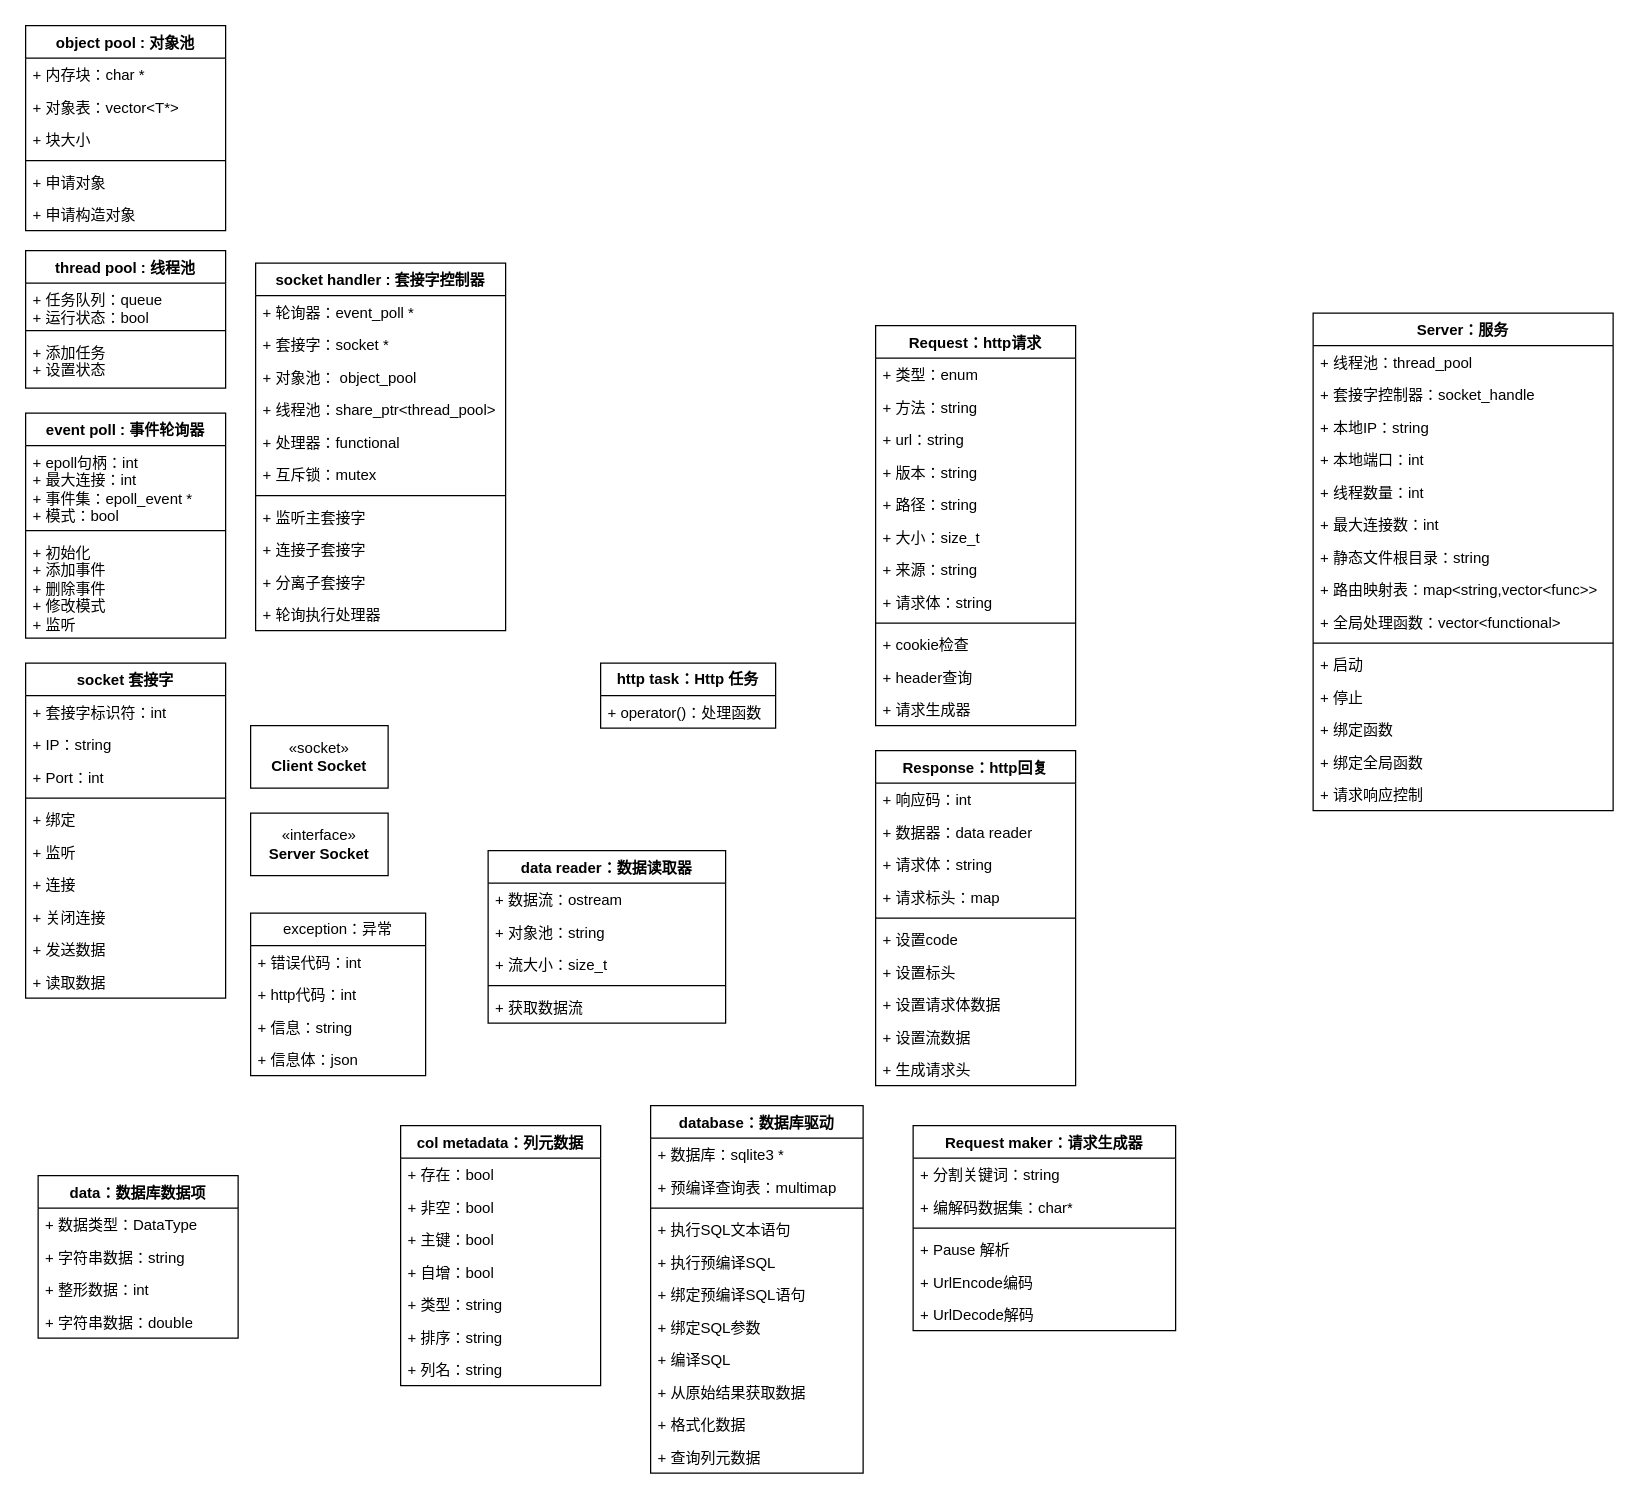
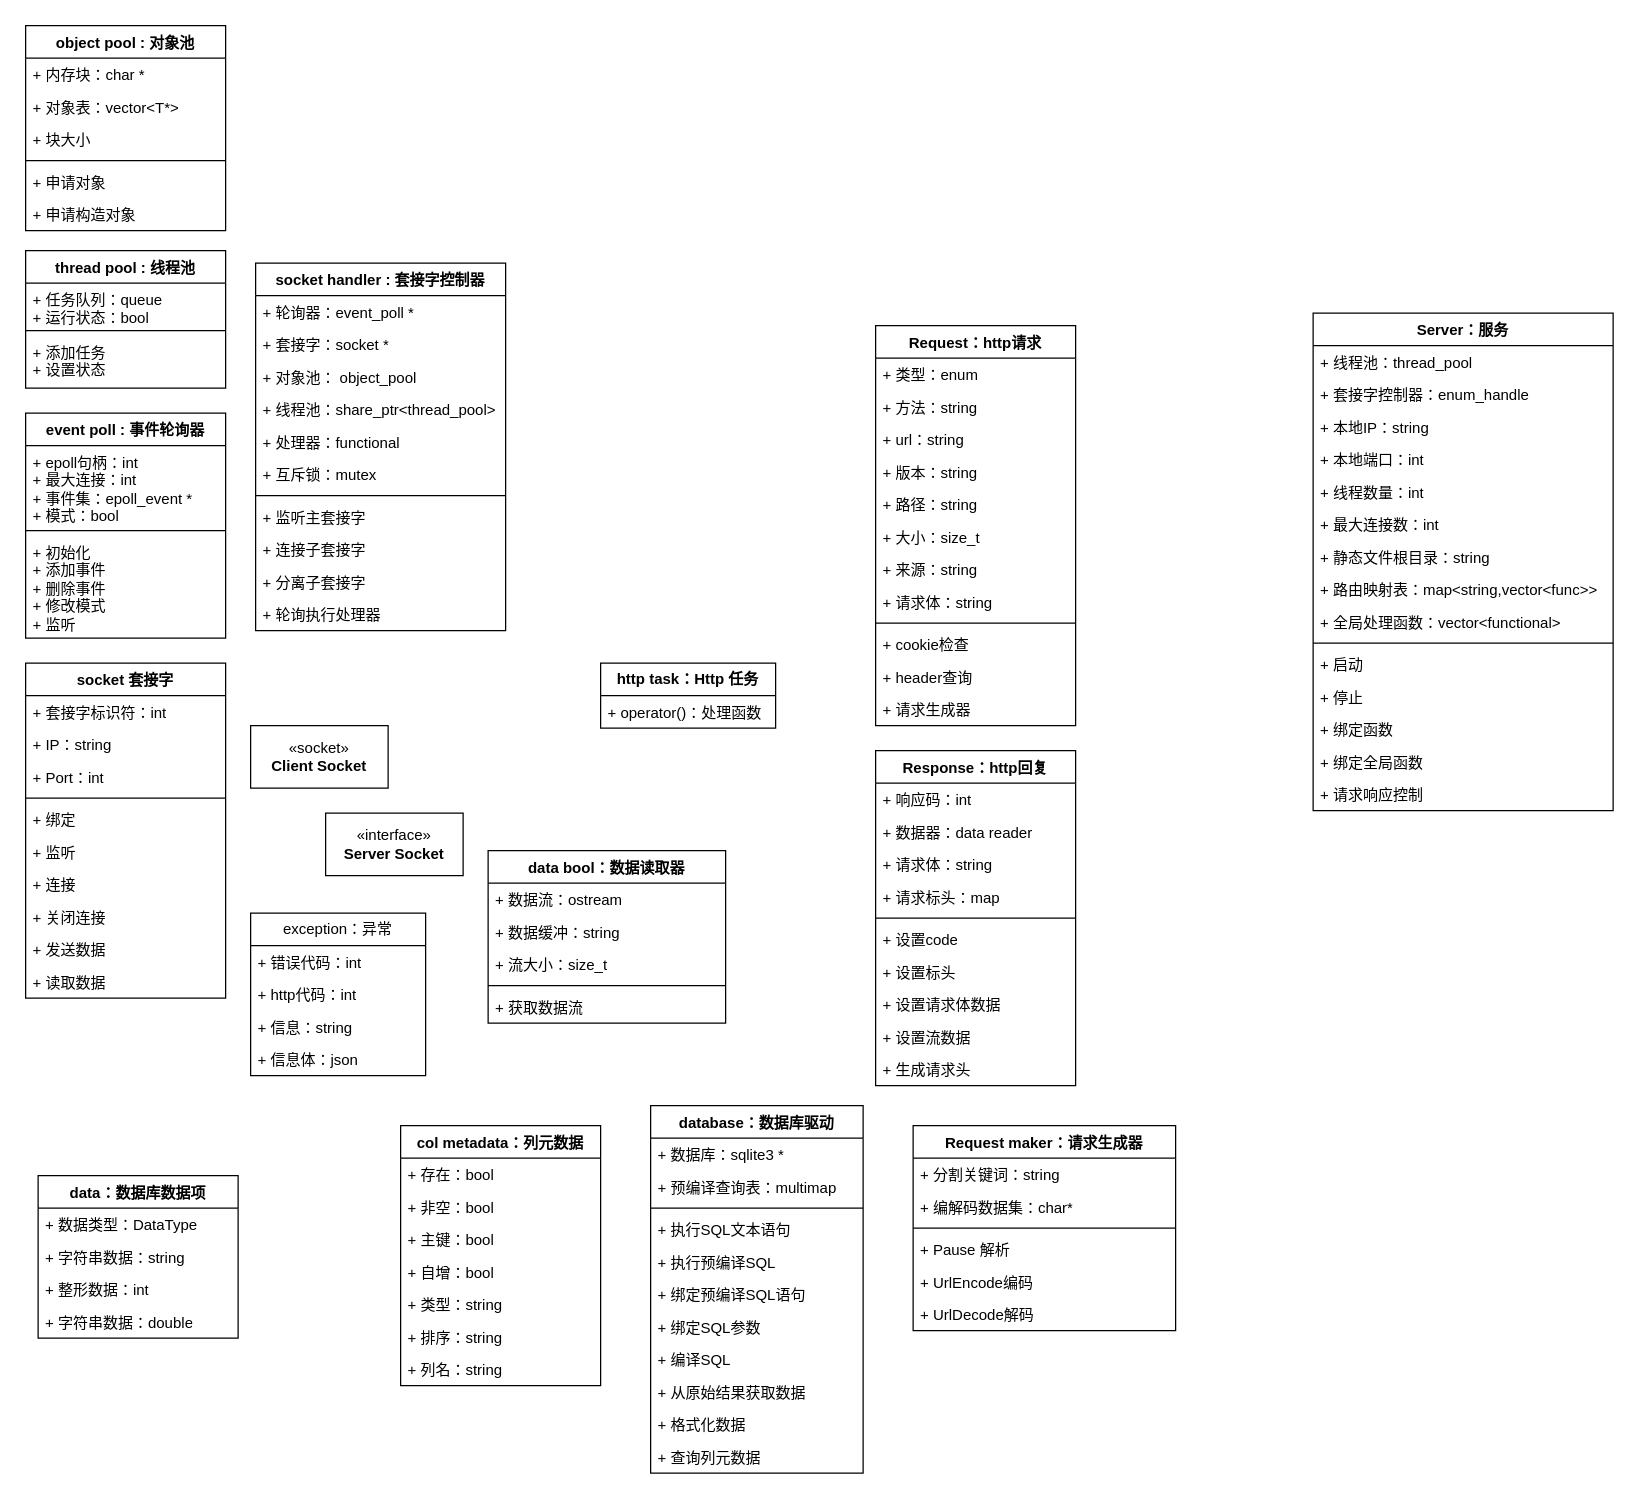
node "+ 套接字控制器：socket_handle": label "+ 套接字控制器：socket_handle" -> "+ 套接字控制器：enum_handle"
node "«interface» Server Socket": moved (319, 844) -> (394, 844)
node "data reader：数据读取器": label "data reader：数据读取器" -> "data bool：数据读取器"
node "+ 对象池：string": label "+ 对象池：string" -> "+ 数据缓冲：string"
